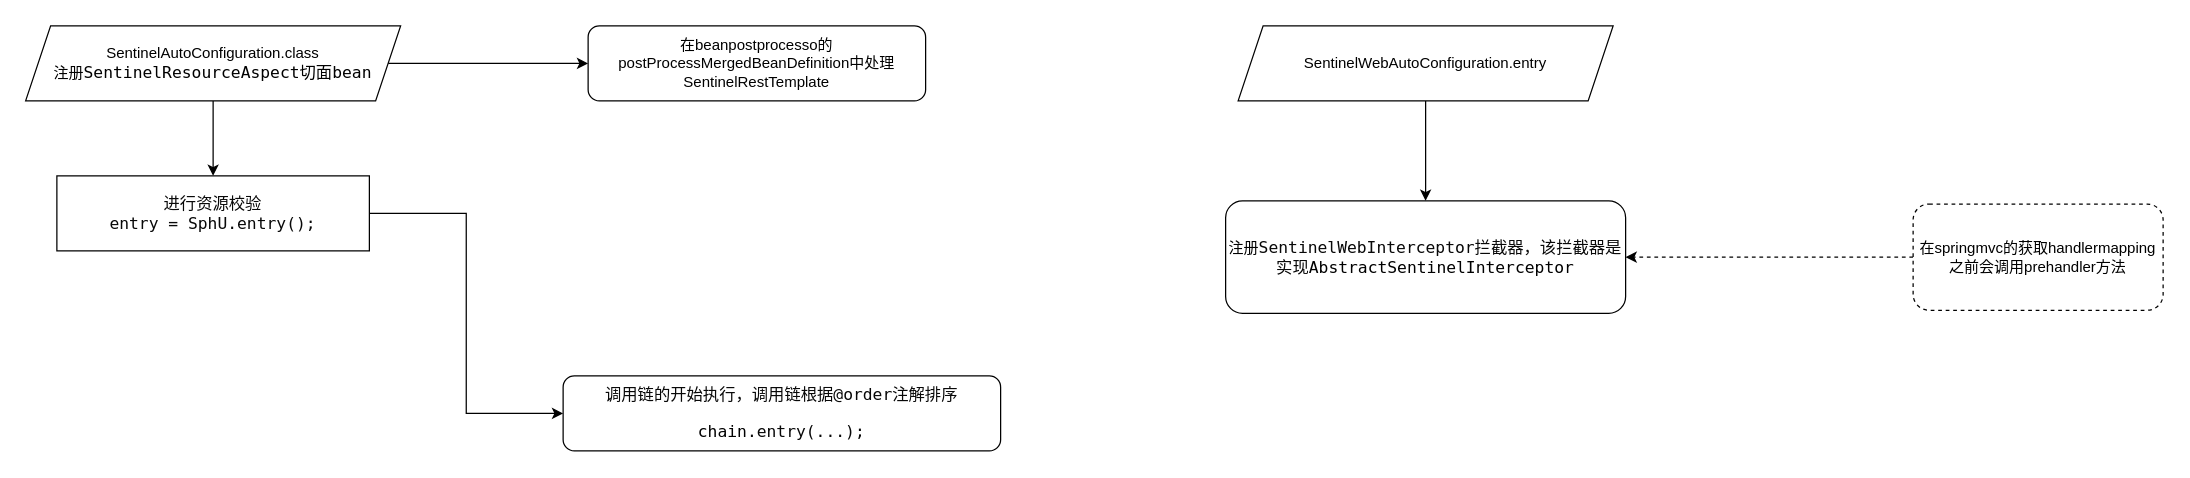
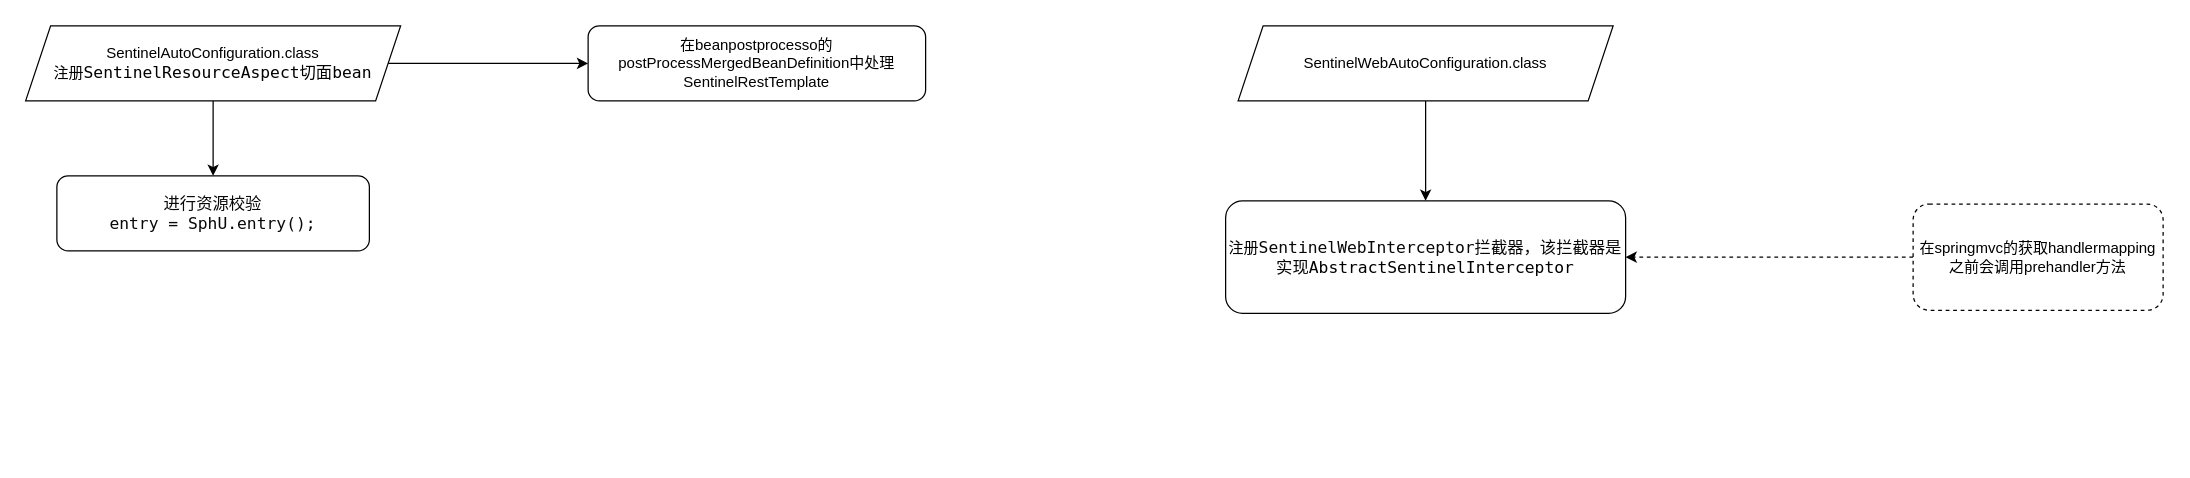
node "SentinelWebAutoConfiguration.entry": label "SentinelWebAutoConfiguration.entry" -> "SentinelWebAutoConfiguration.class"
node "进行资源校验 entry = SphU.entry();": shape rectangle -> rounded rectangle
edge "进行资源校验 entry = SphU.entry();" -> "调用链的开始执行，调用链根据@order注解排序chain.entry(...);": removed
node "调用链的开始执行，调用链根据@order注解排序chain.entry(...);": removed
